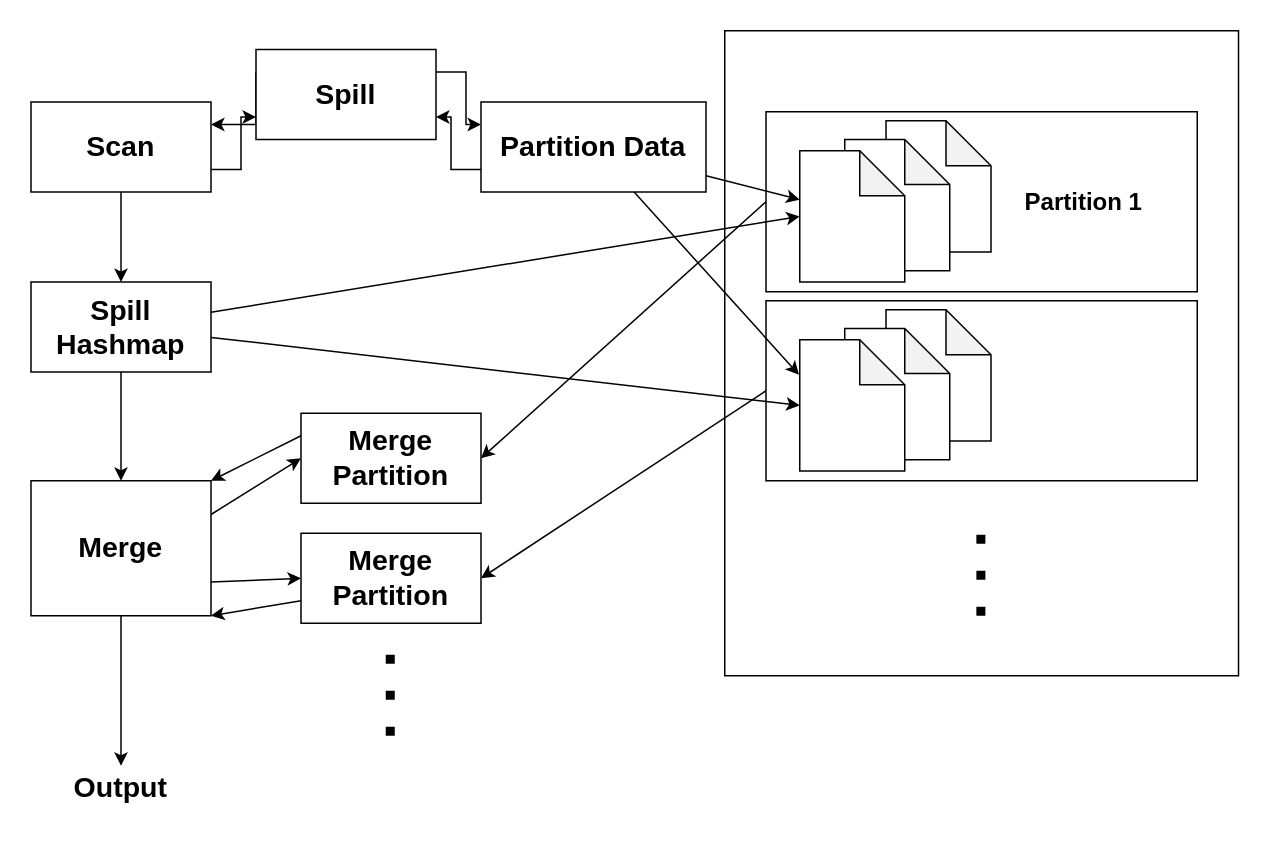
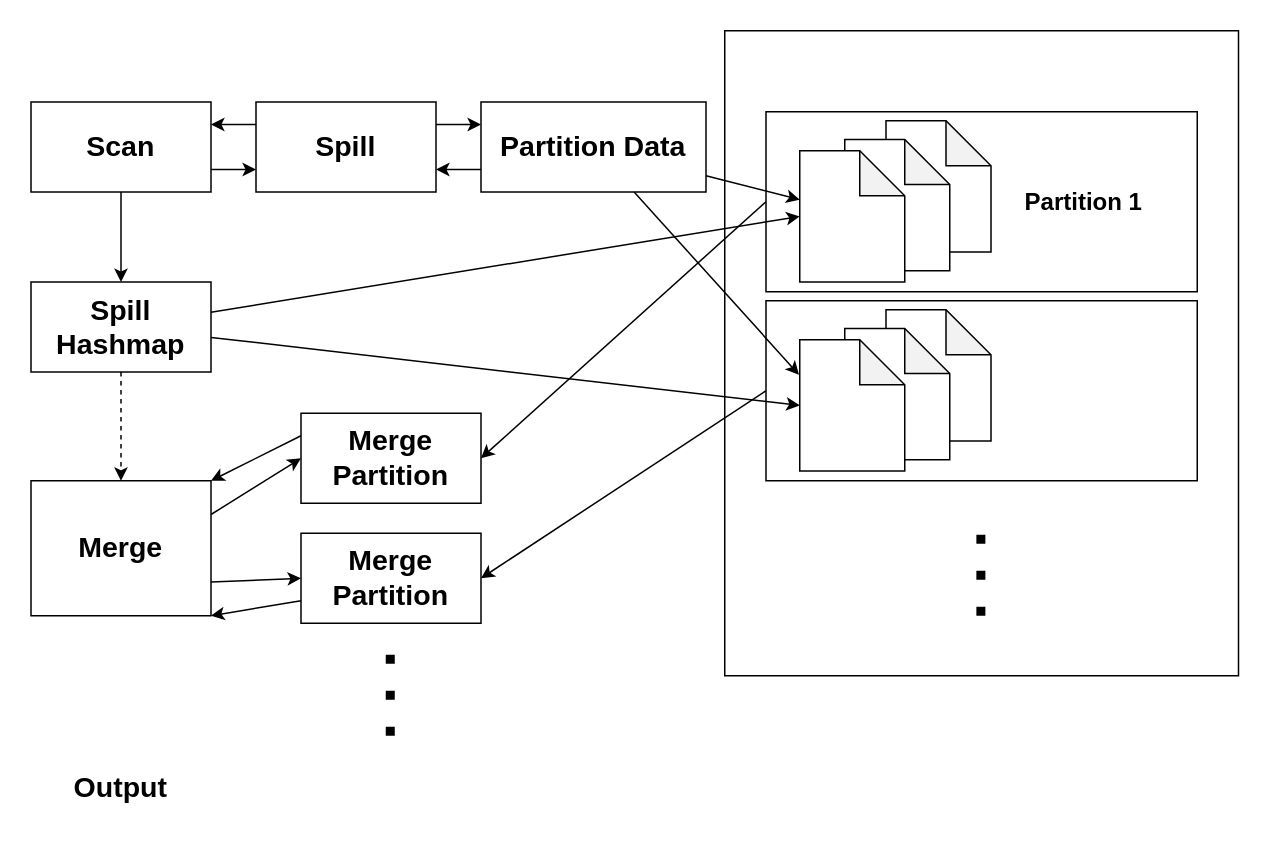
node "Spill": moved (346, 95) -> (346, 147)
edge "Spill Hashmap" -> "Merge": style solid -> dashed
edge "Merge" -> "Output": removed
